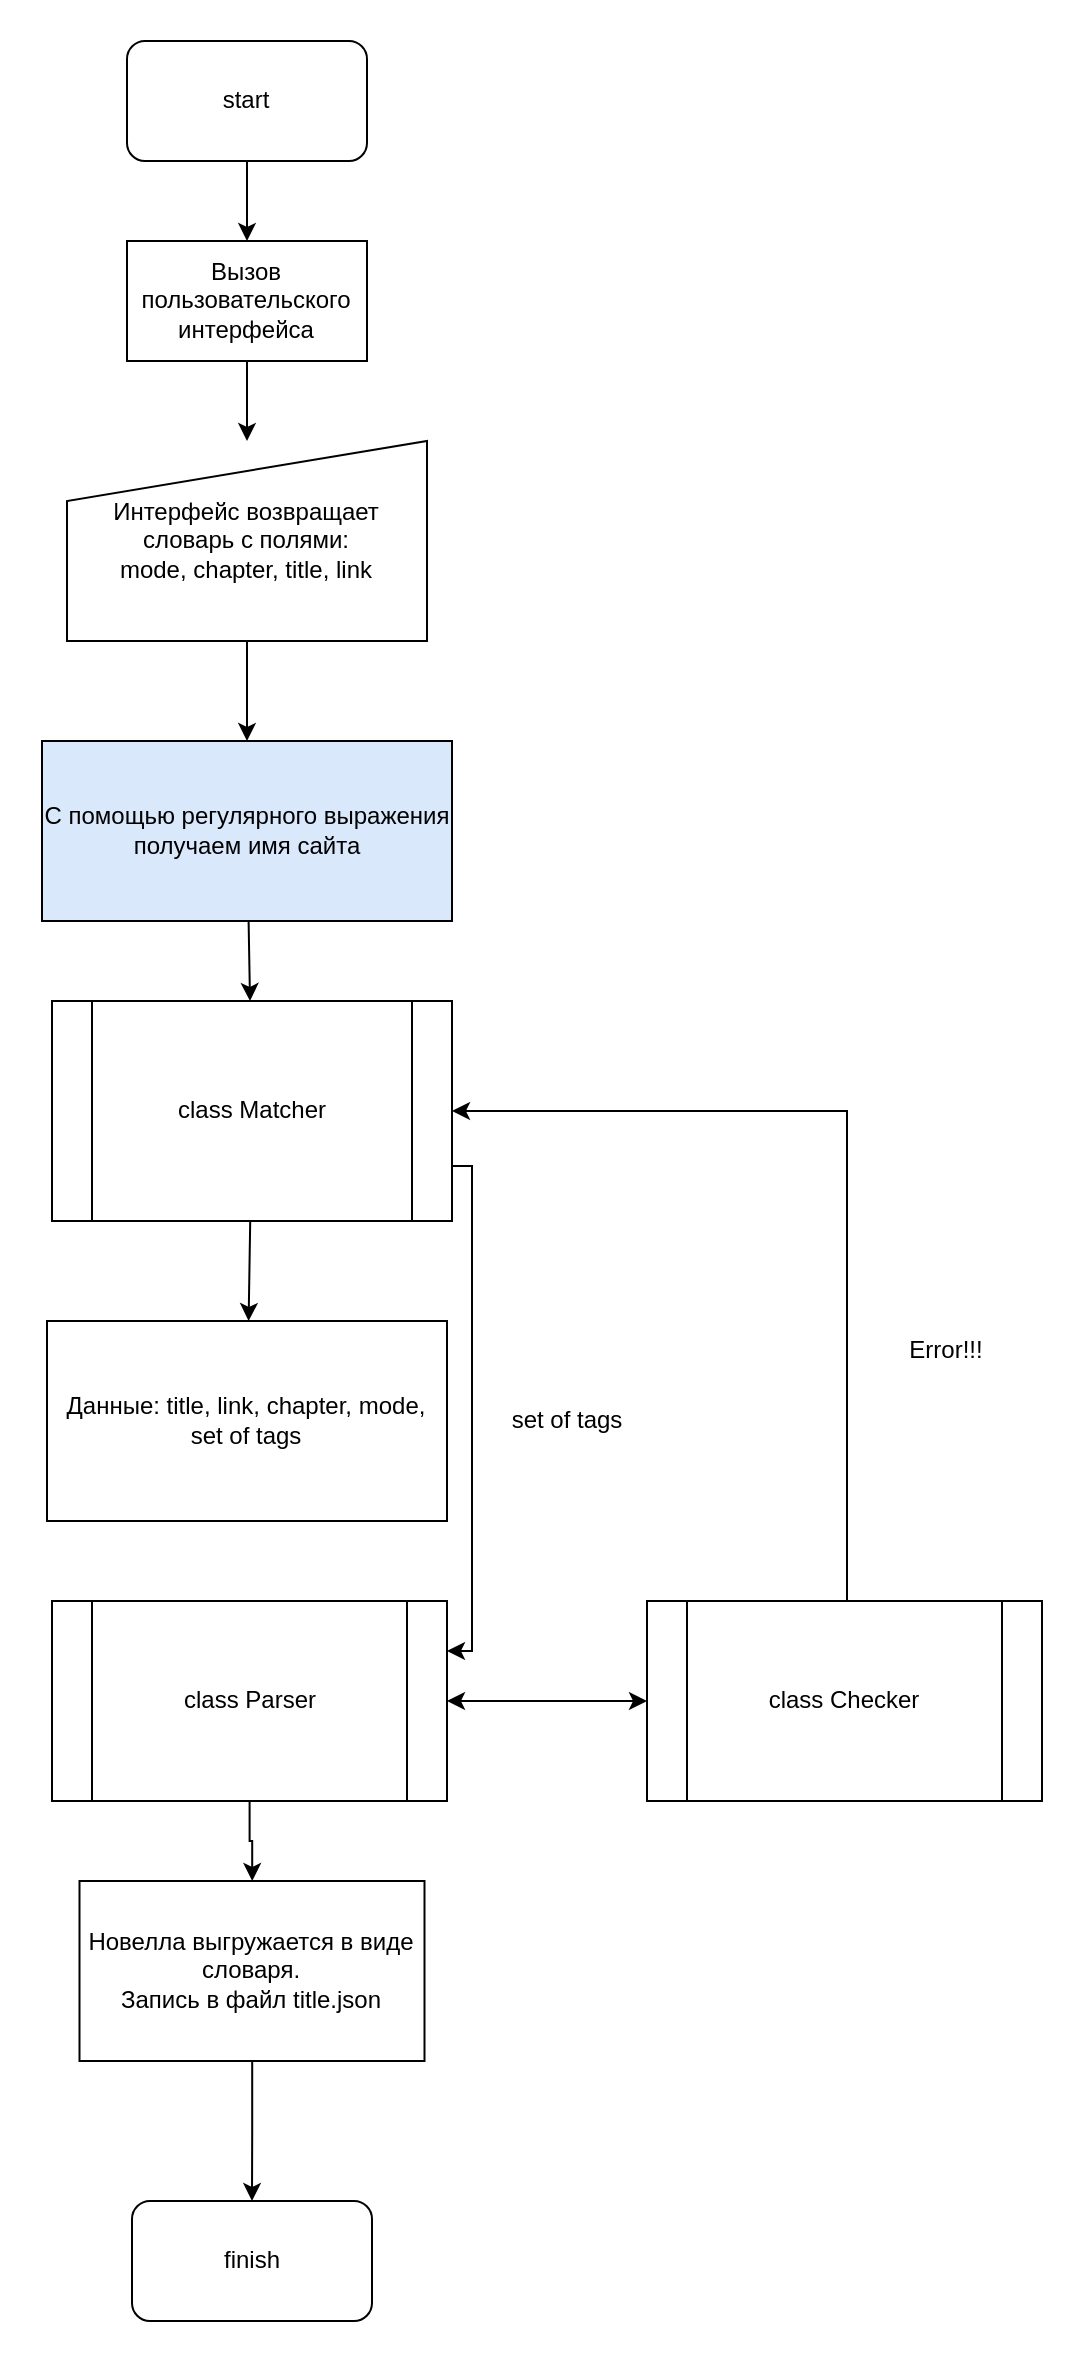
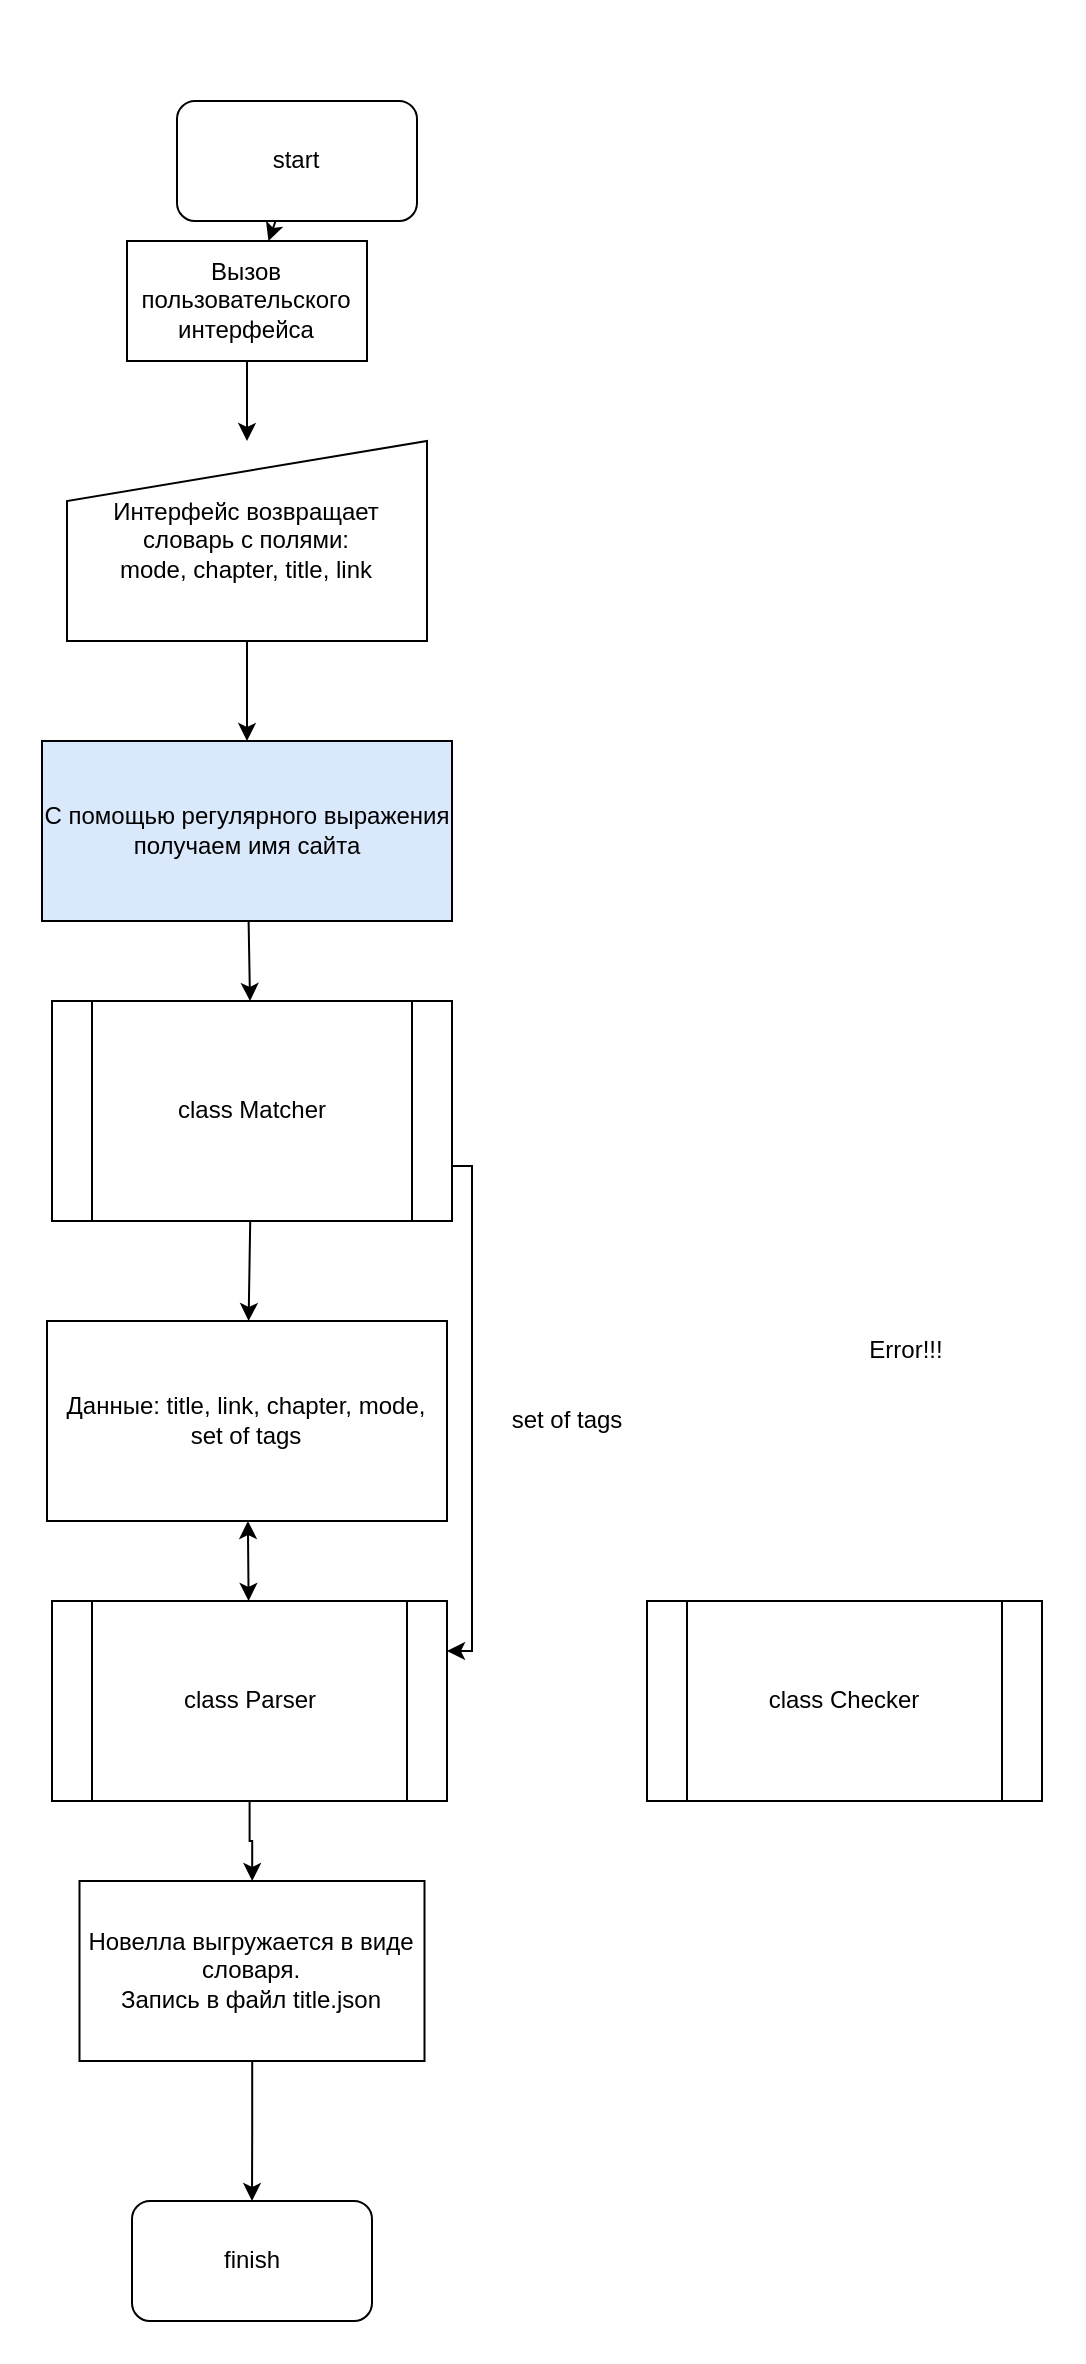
node "start": moved (247, 101) -> (297, 161)
edge "class Checker" -> "class Matcher": removed
node "Error!!!": moved (947, 1351) -> (907, 1351)
edge "class Parser" -- "class Checker": now "class Parser" -- "Данные: title, link, chapter, mode, set of tags"
